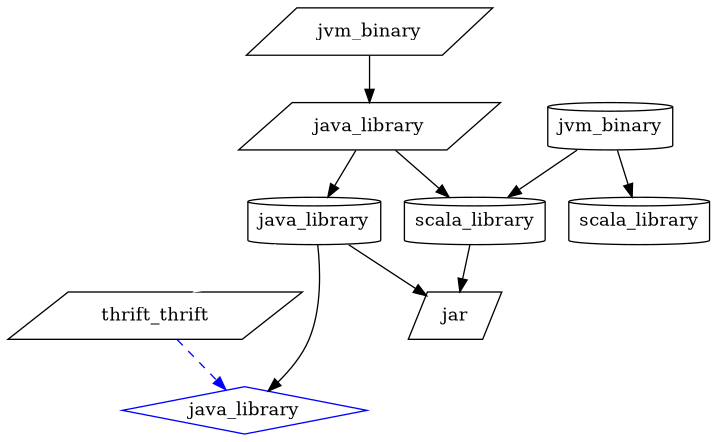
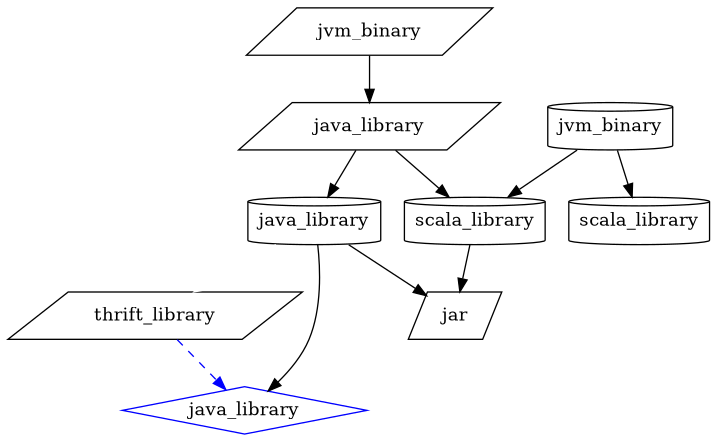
node "thrift_thrift": label "thrift_thrift" -> "thrift_library"
